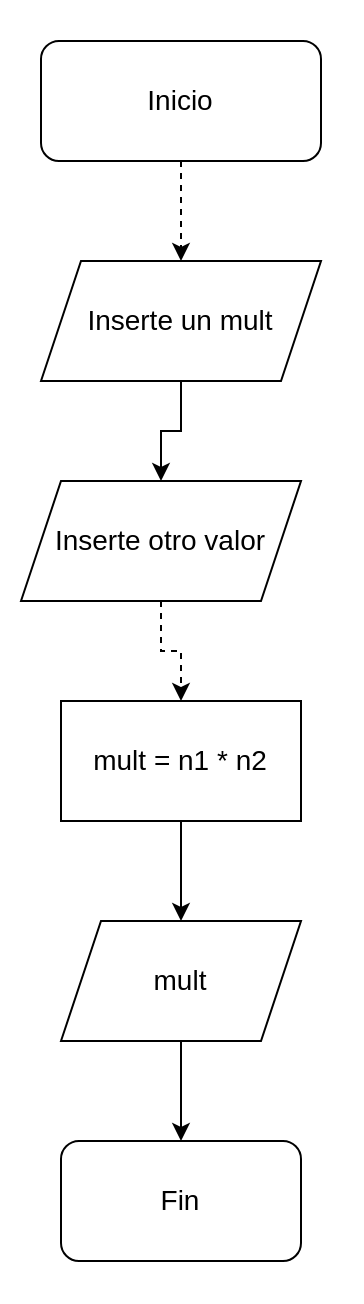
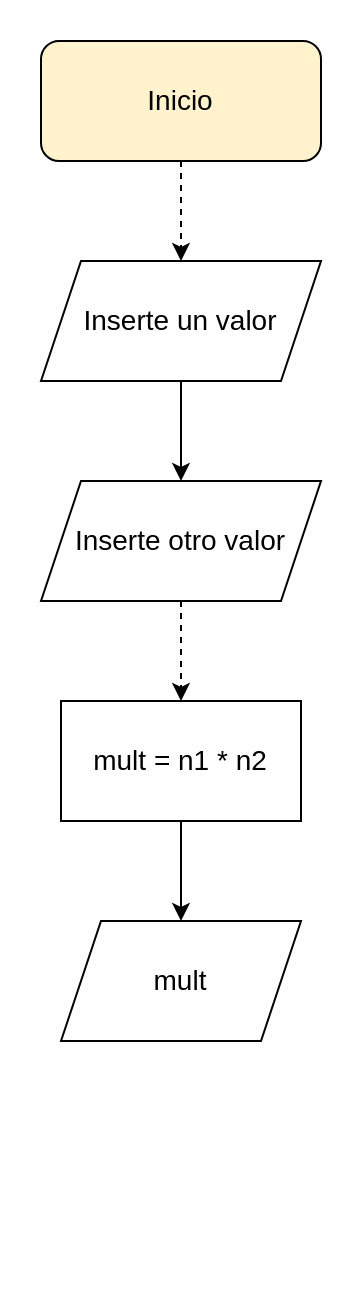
node "Inicio": fillcolor #ffffff -> #fff2cc
node "Inserte un mult": label "Inserte un mult" -> "Inserte un valor"
node "Inserte otro valor": moved (161, 541) -> (181, 541)
edge "mult" -> "Fin": removed
node "Fin": removed
